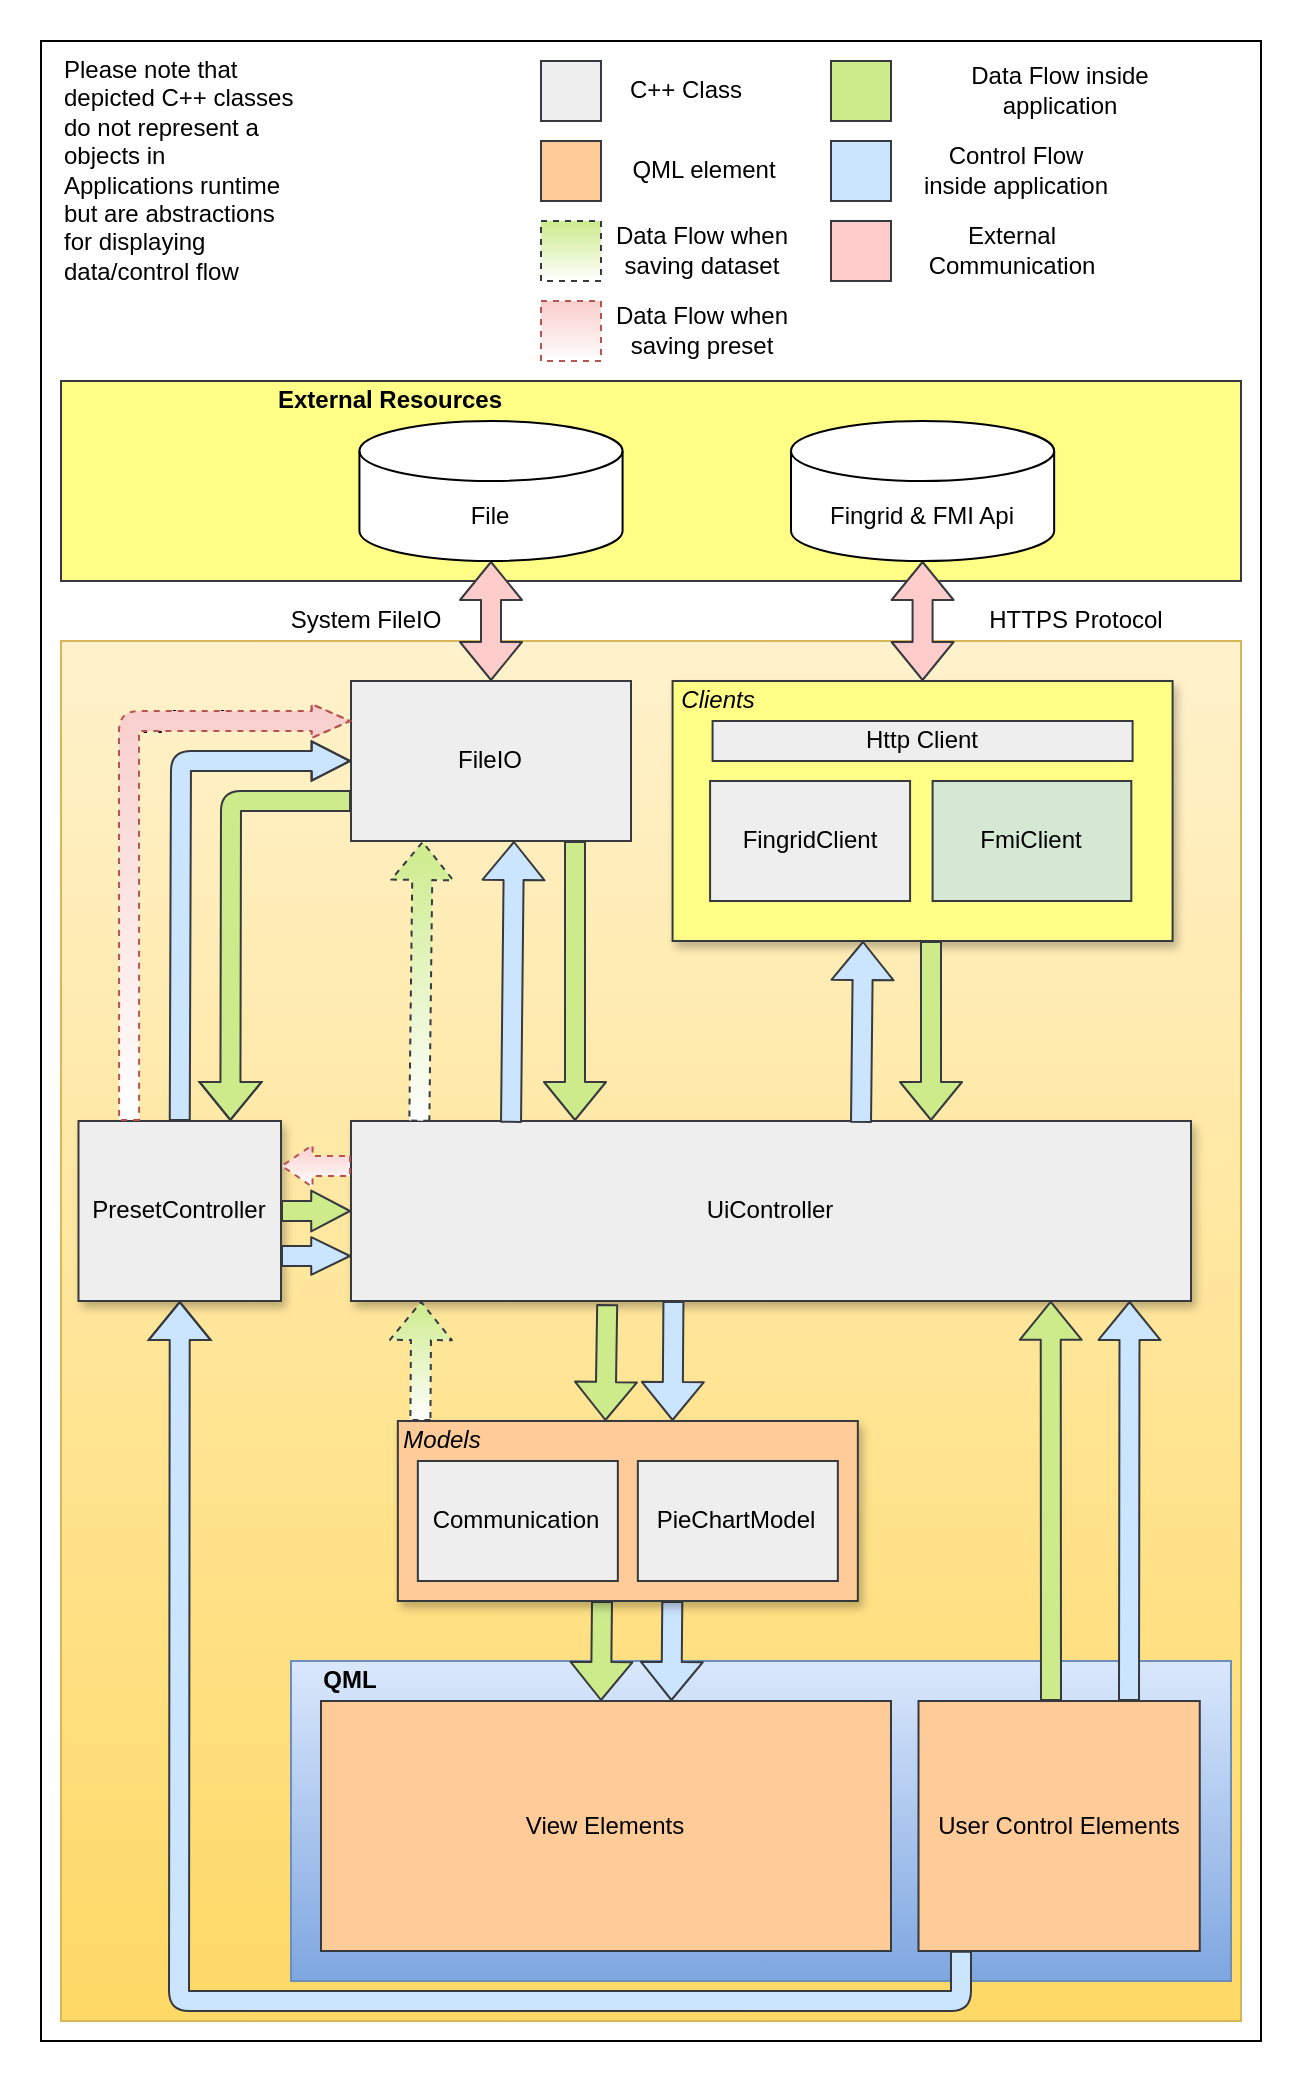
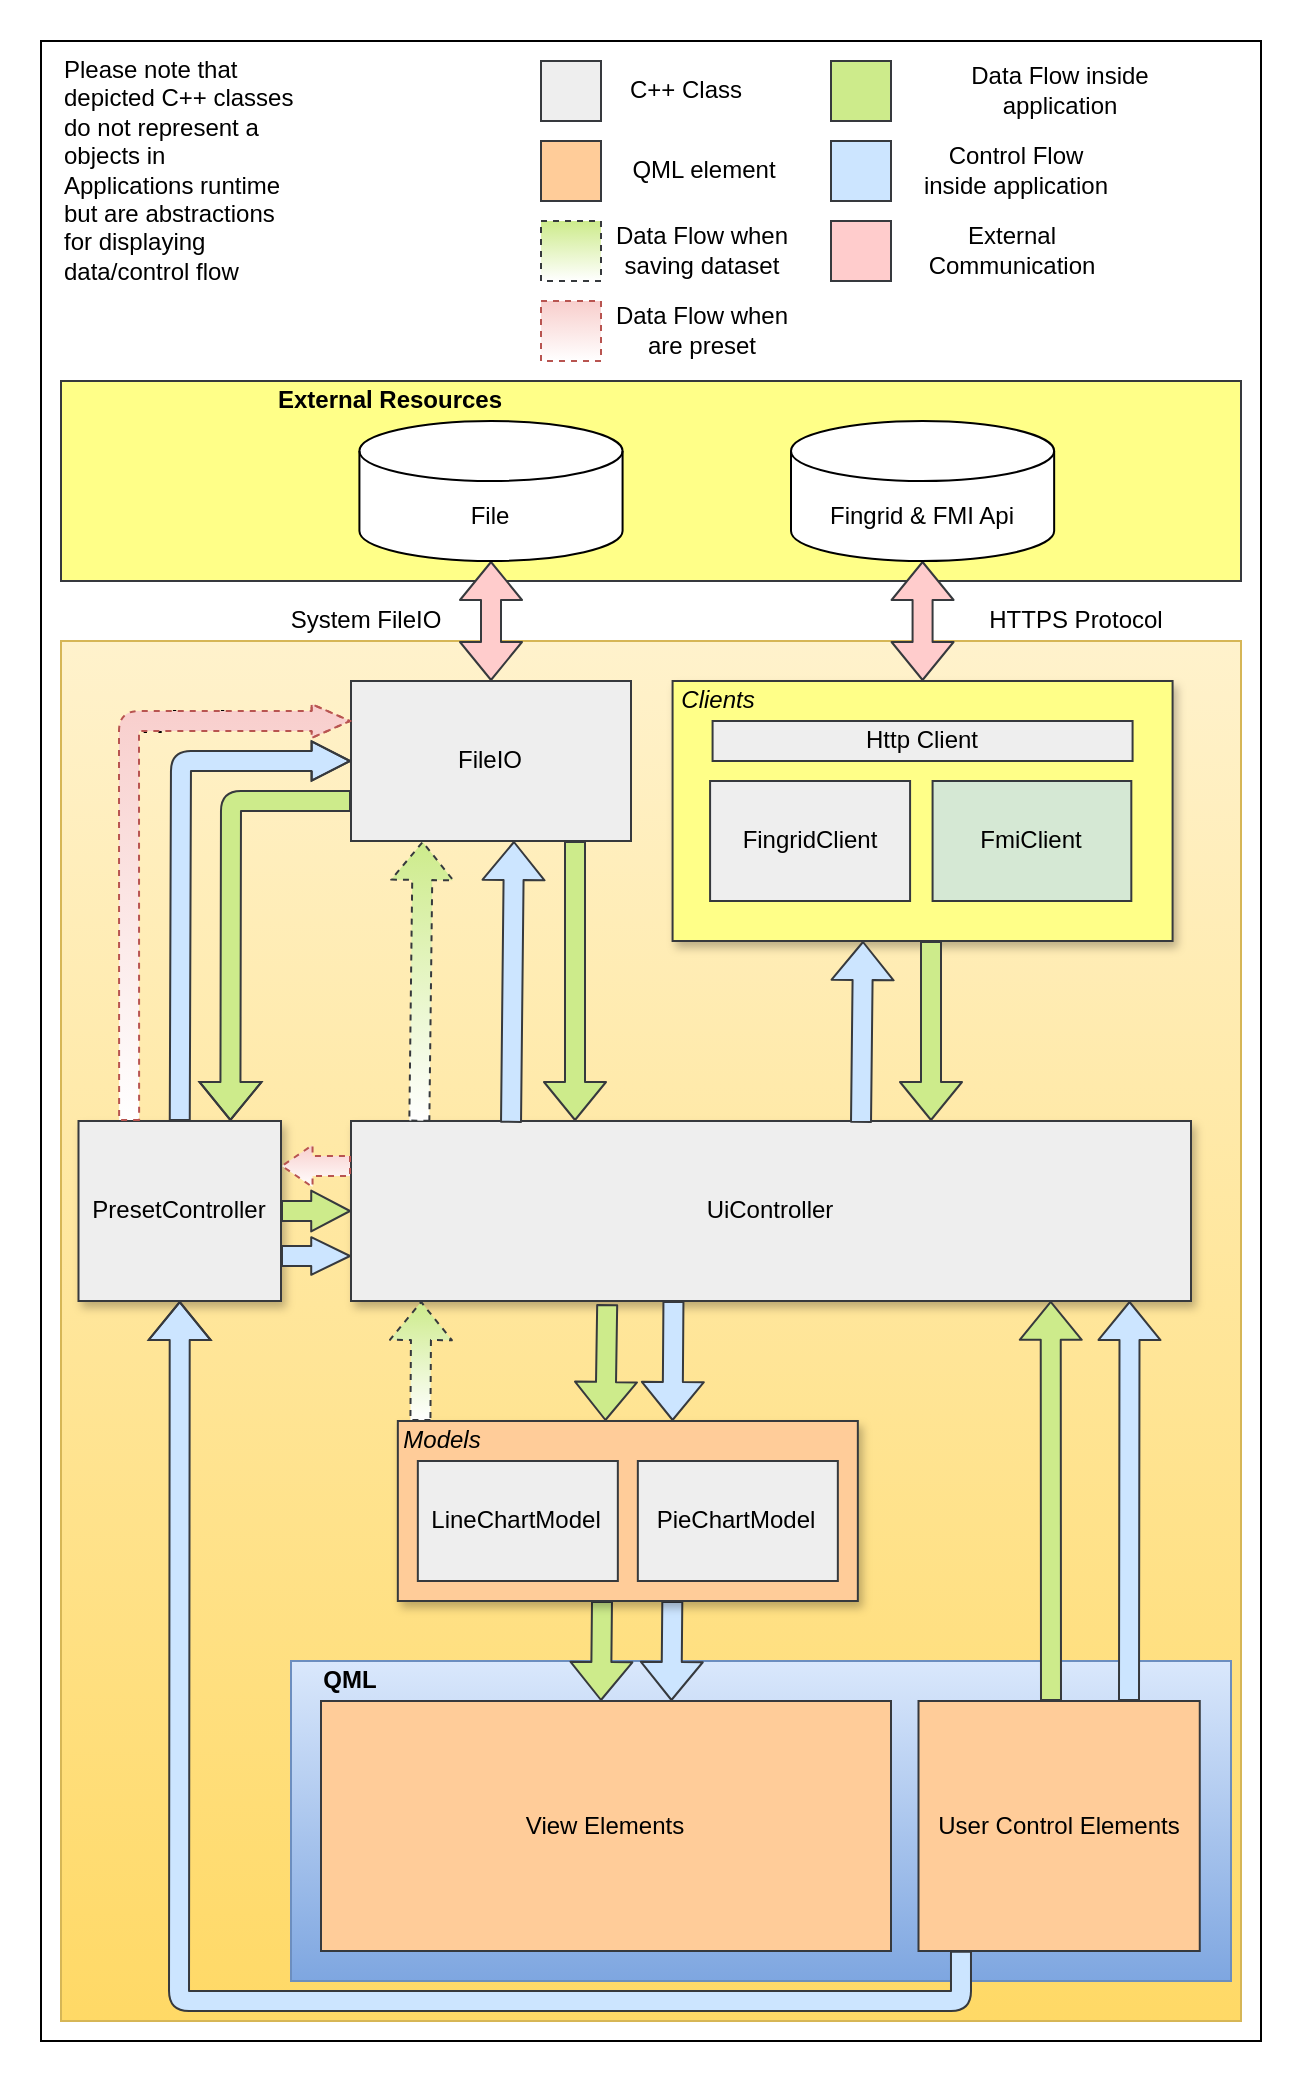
node "Data Flow when saving preset": label "Data Flow when saving preset" -> "Data Flow when are preset"
node "Communication": label "Communication" -> "LineChartModel"
